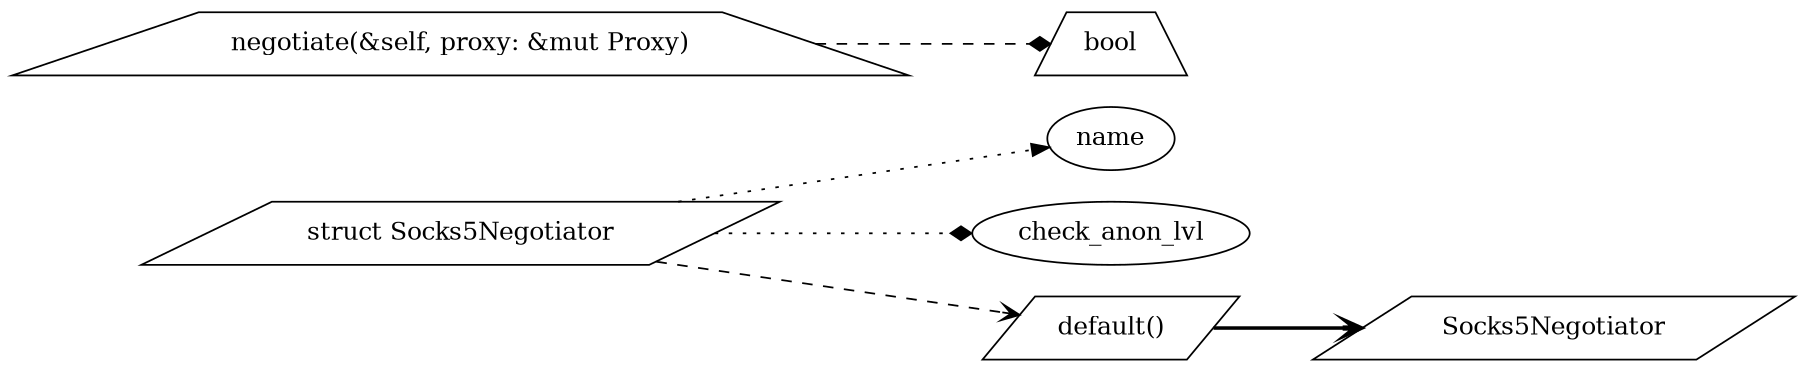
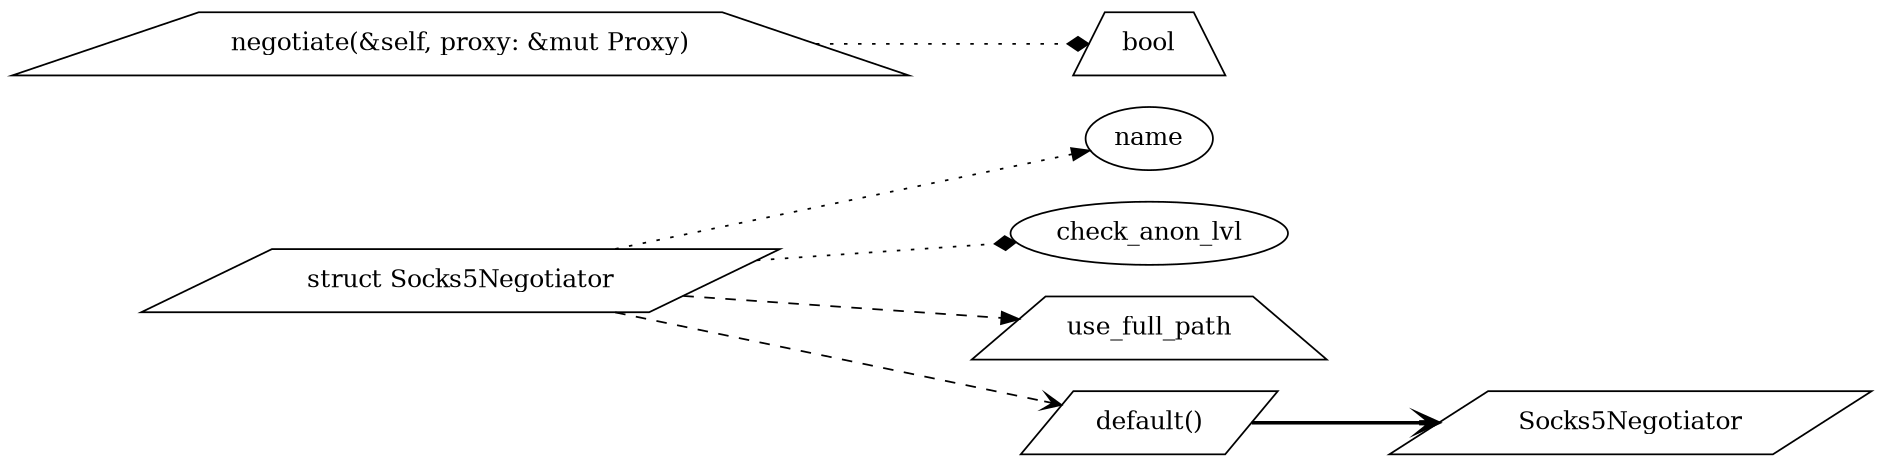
edge "negotiate(&self, proxy: &mut Proxy)" -> "bool": style dashed -> dotted
node "use_full_path": added
